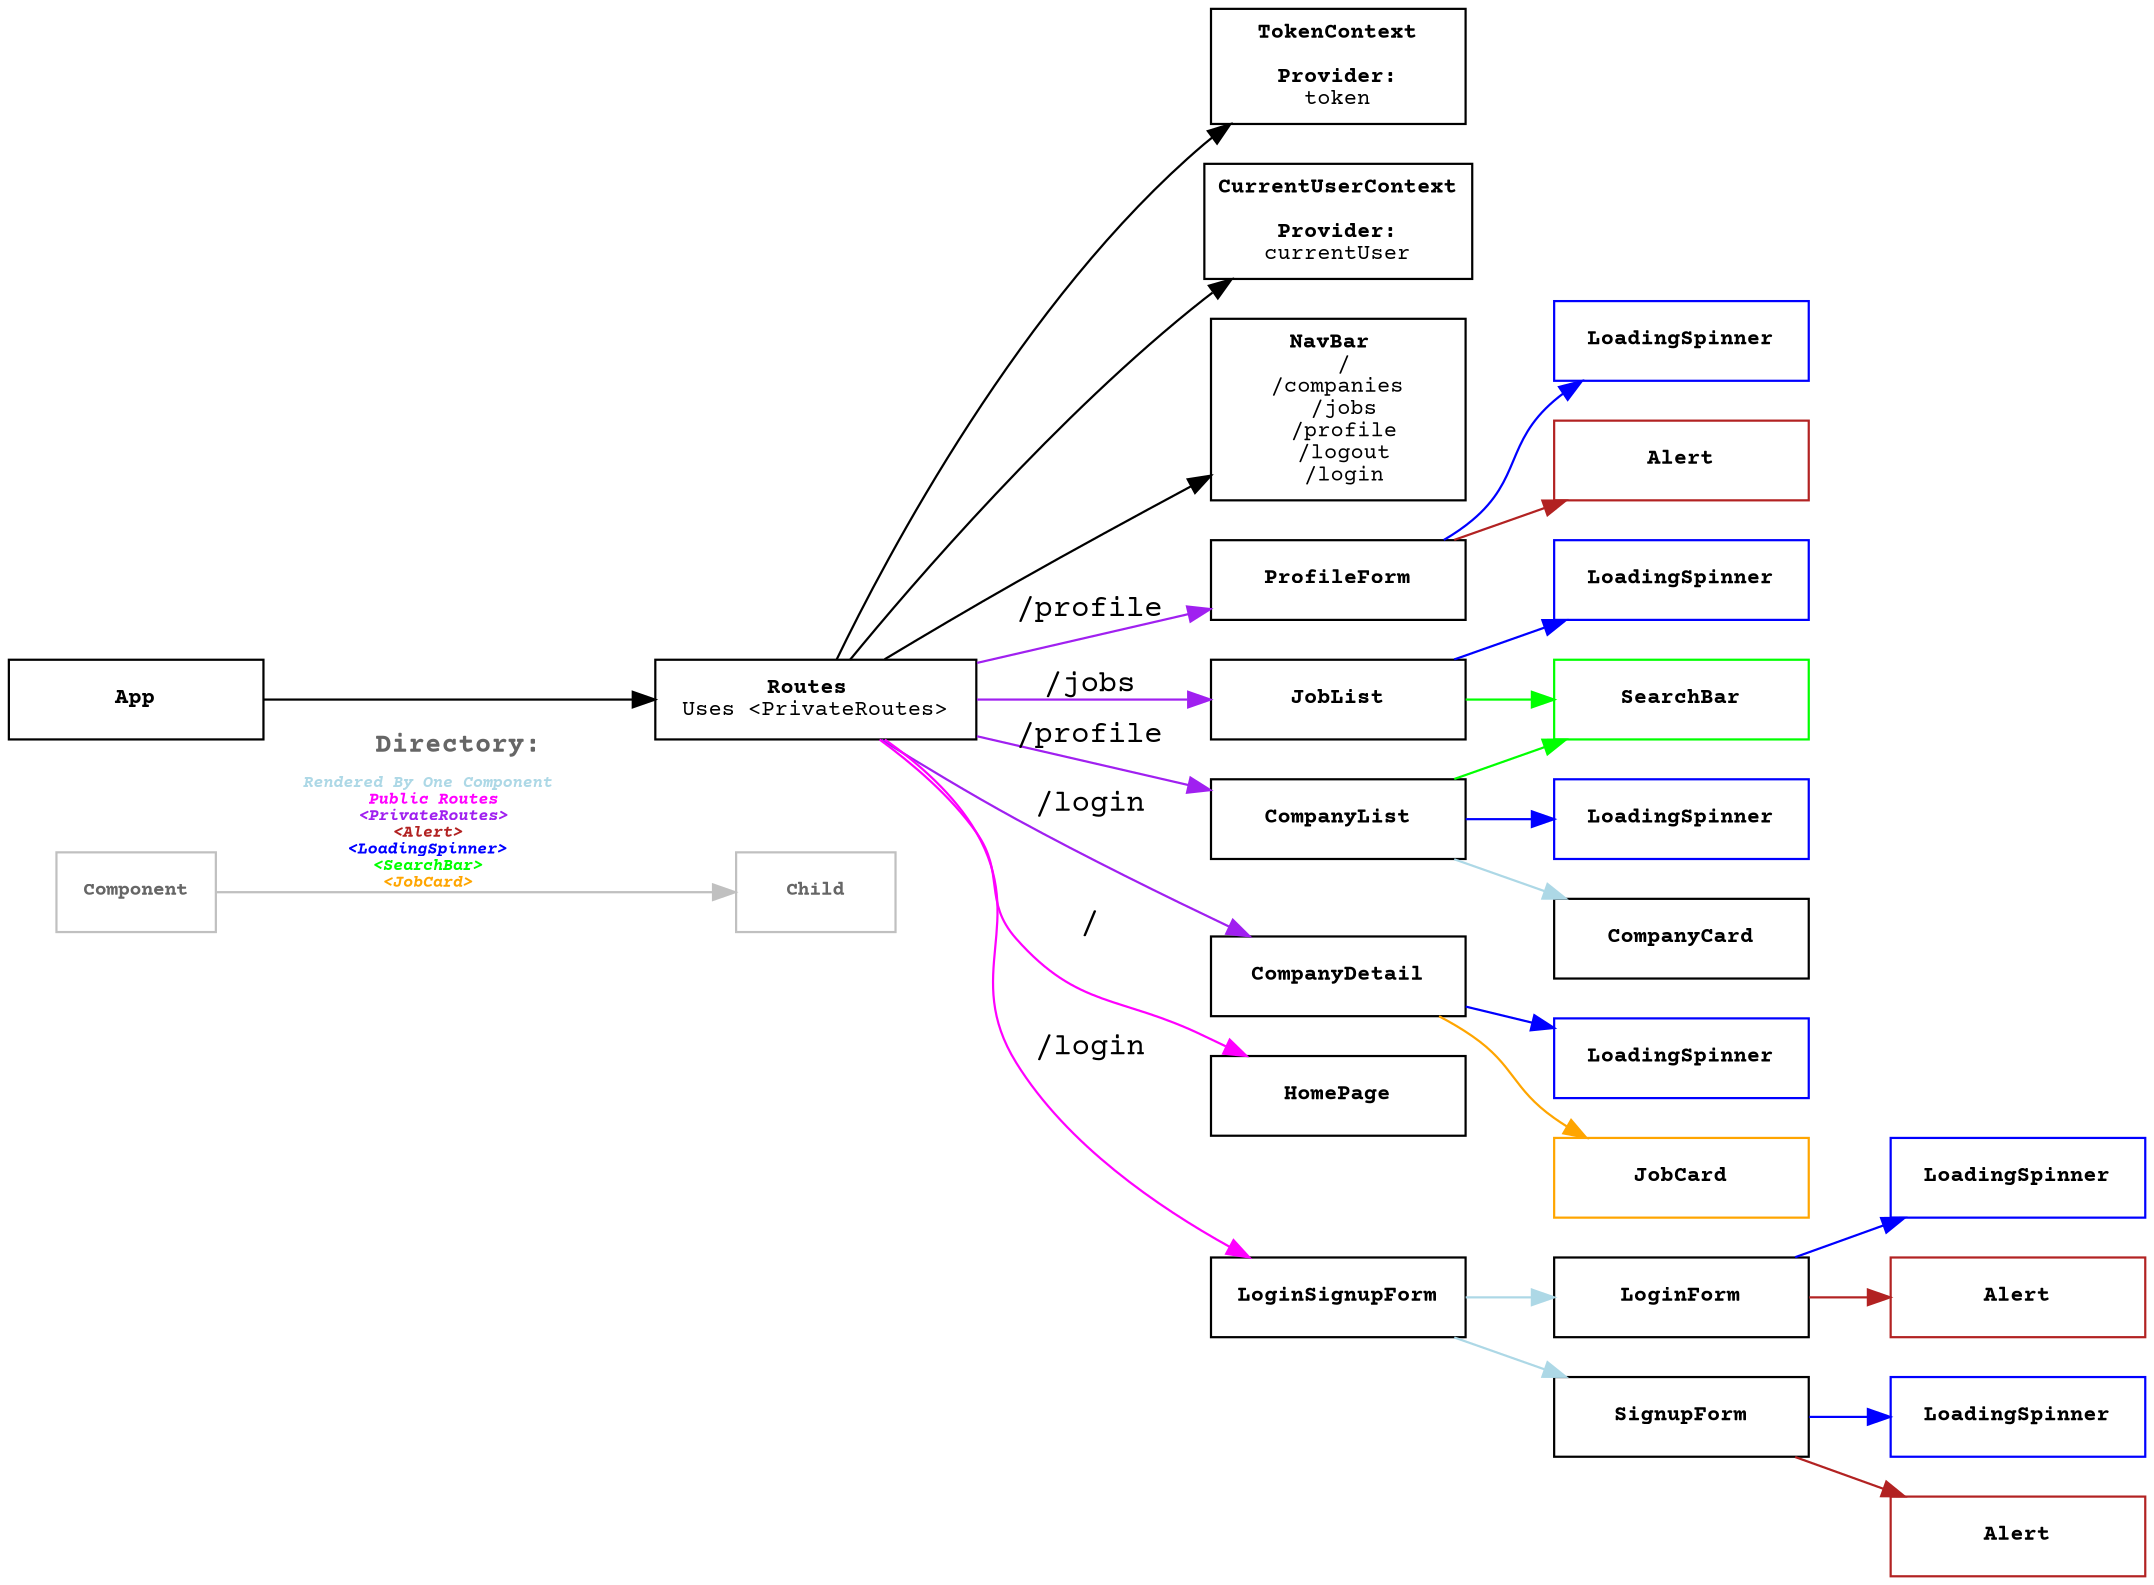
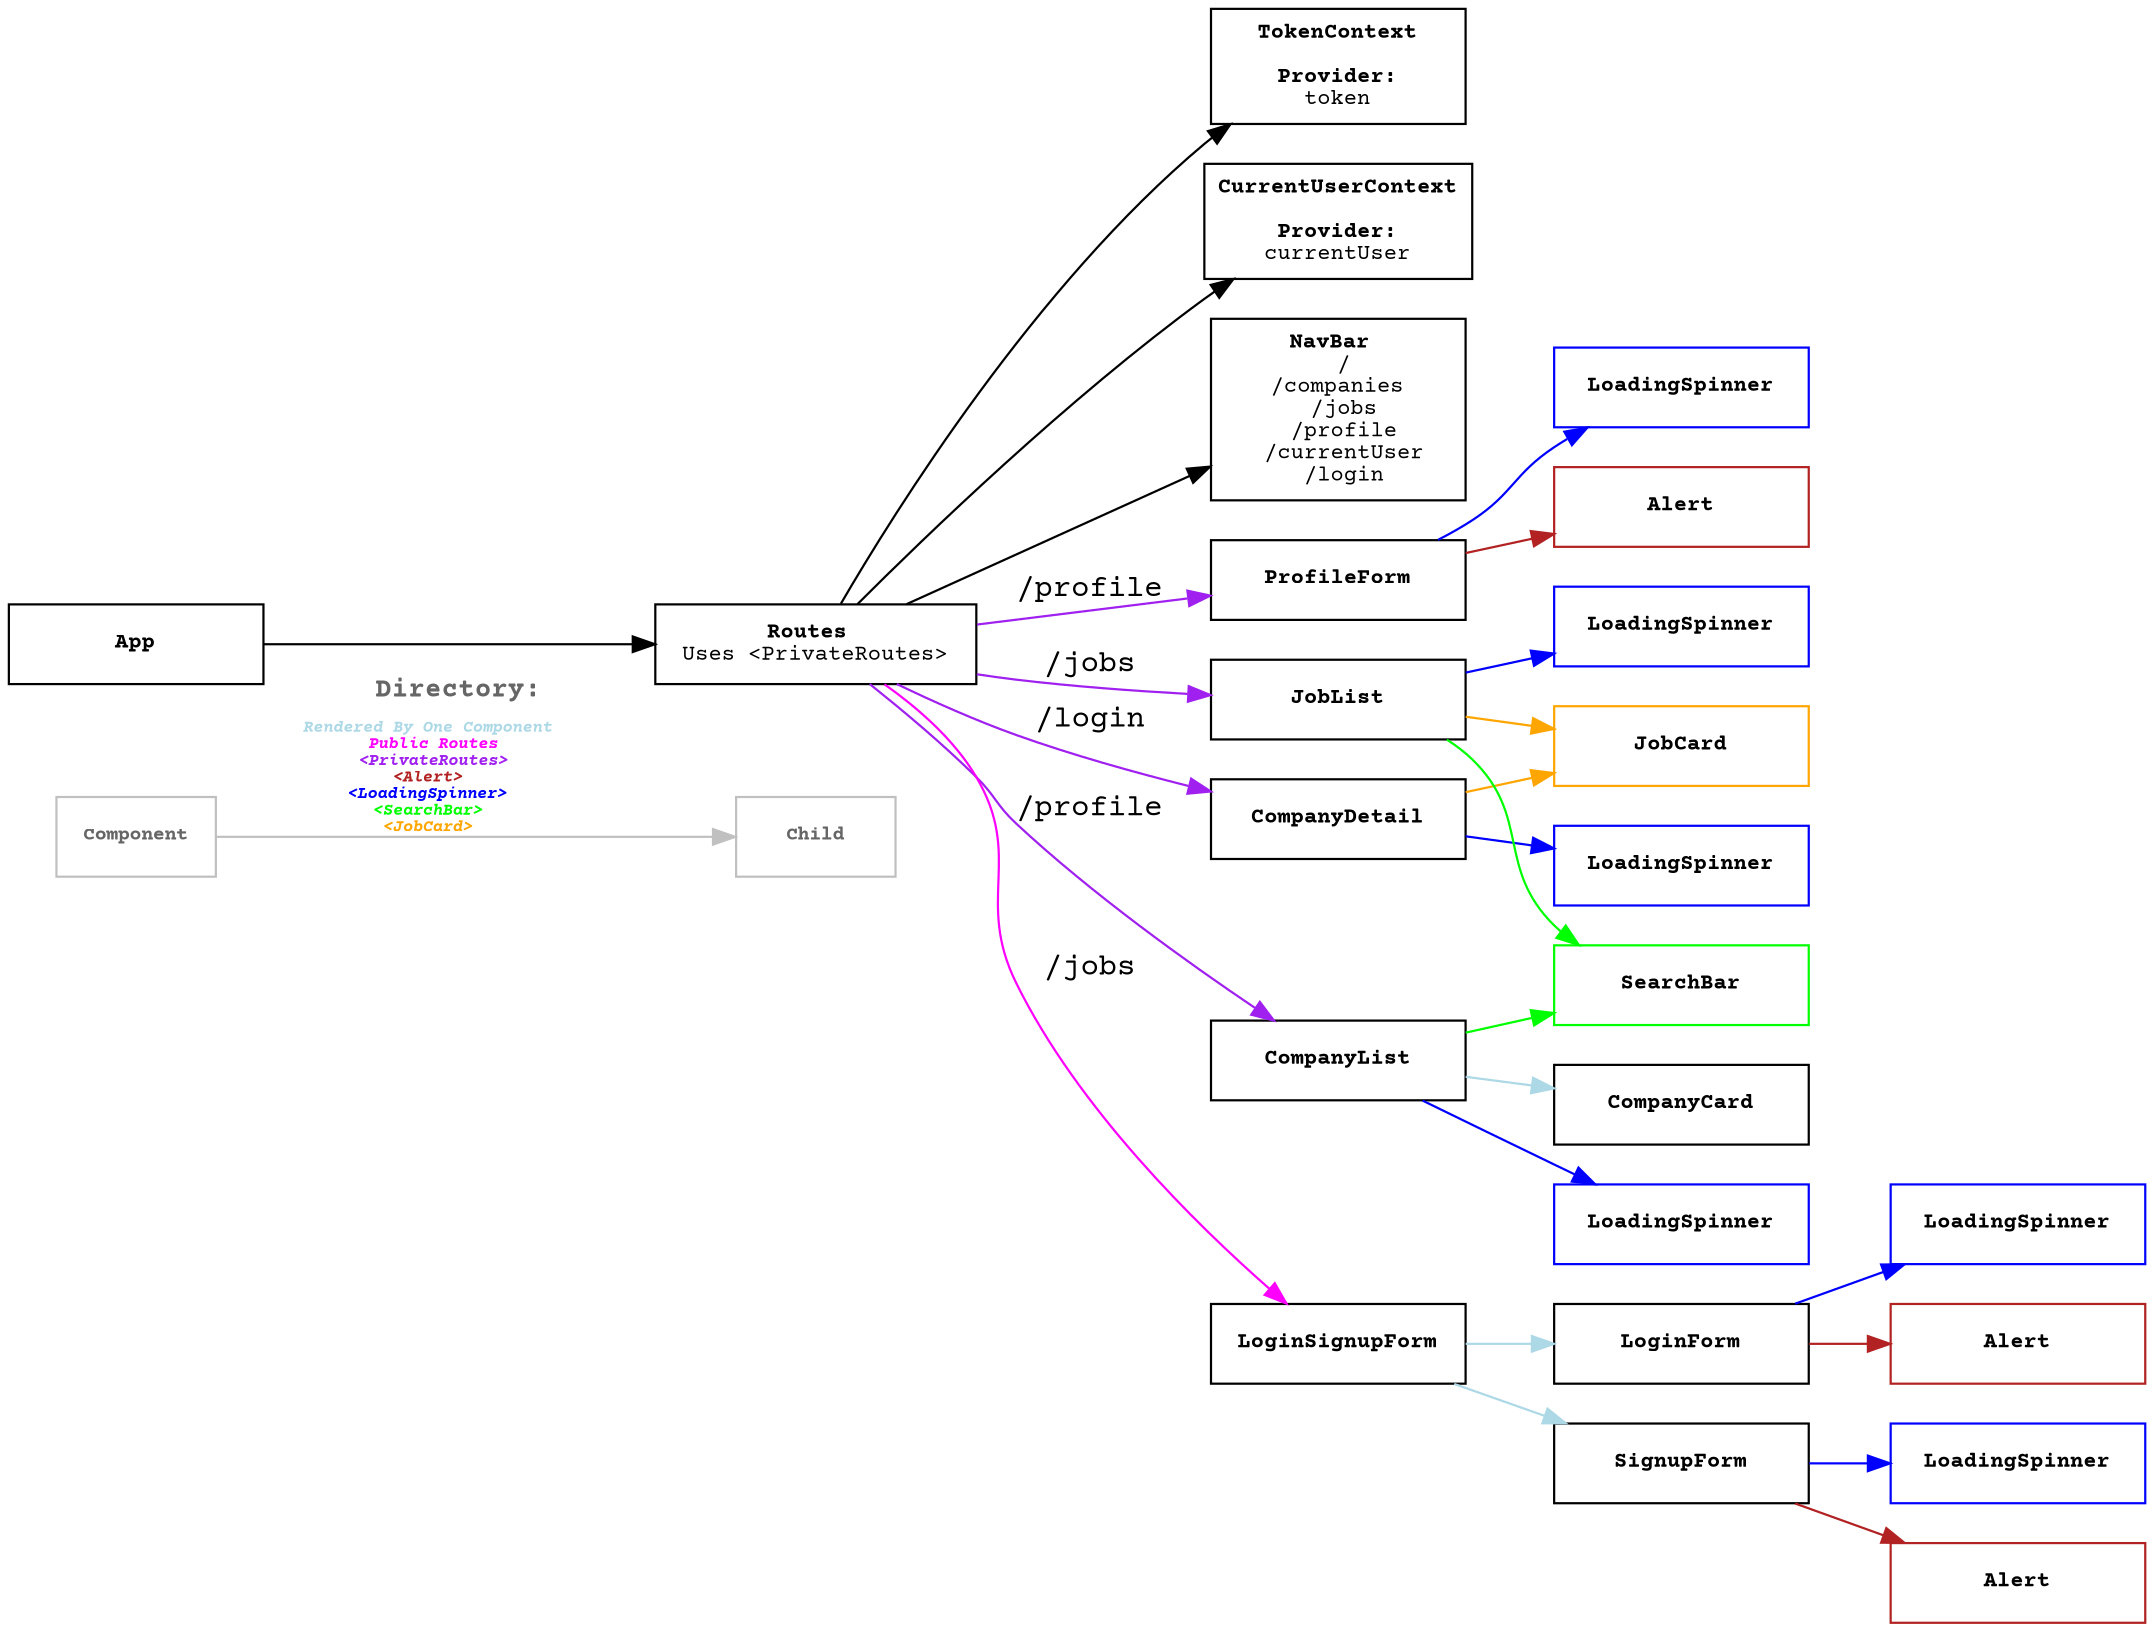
node "NavBar": text "/logout" -> "/currentUser"
edge "JobList" -> "JobCard": added
edge "Routes" -> "LoginSignupForm": label "/login" -> "/jobs"
node "HomePage": removed
